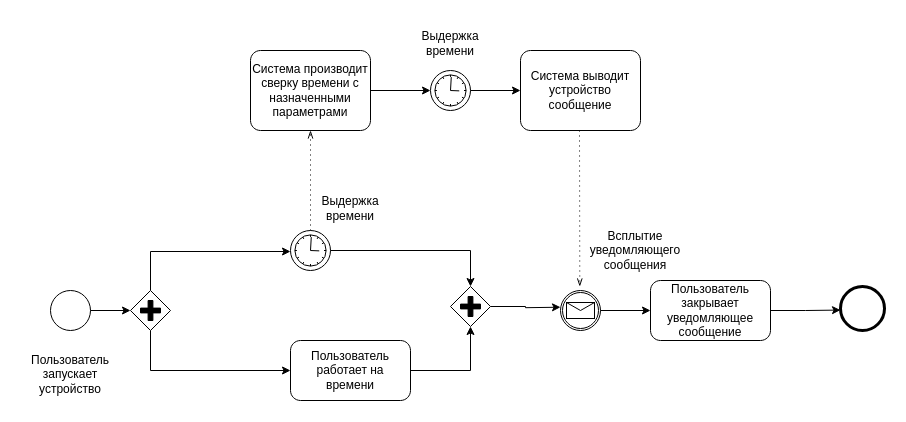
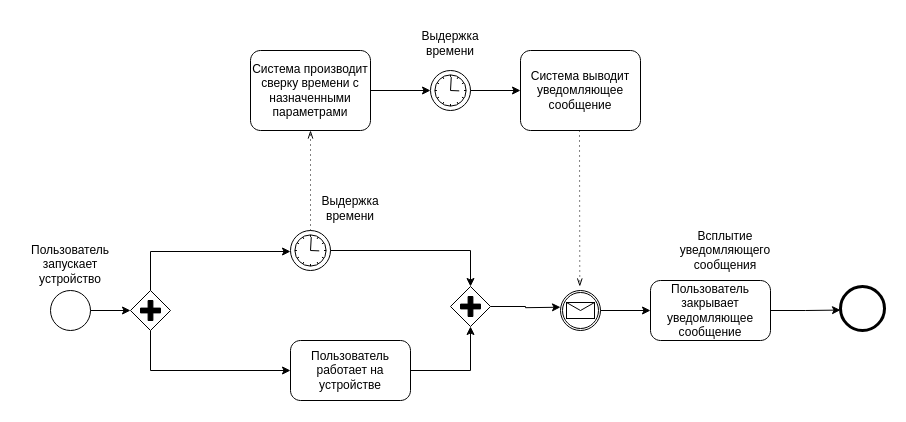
node "Система выводит устройство сообщение": label "Система выводит устройство сообщение" -> "Система выводит уведомляющее сообщение"
node "Всплытие уведомляющего сообщения": moved (636, 251) -> (726, 251)
node "Пользователь работает на времени": label "Пользователь работает на времени" -> "Пользователь работает на устройстве"
node "Пользователь запускает устройство": moved (71, 374) -> (71, 264)
